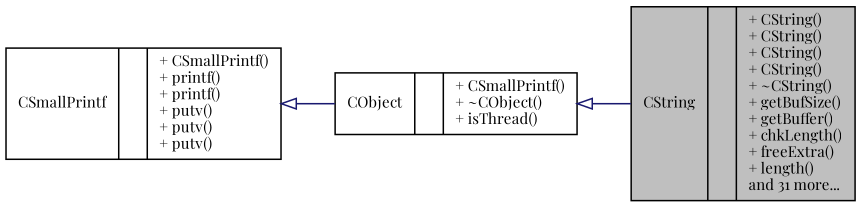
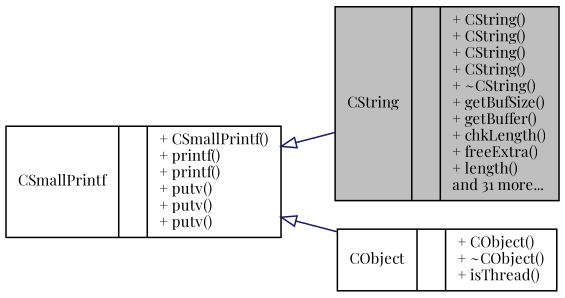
node "CObject": text "+ CSmallPrintf()" -> "+ CObject()"
edge "CString" -> "CObject": now "CString" -> "CSmallPrintf"
